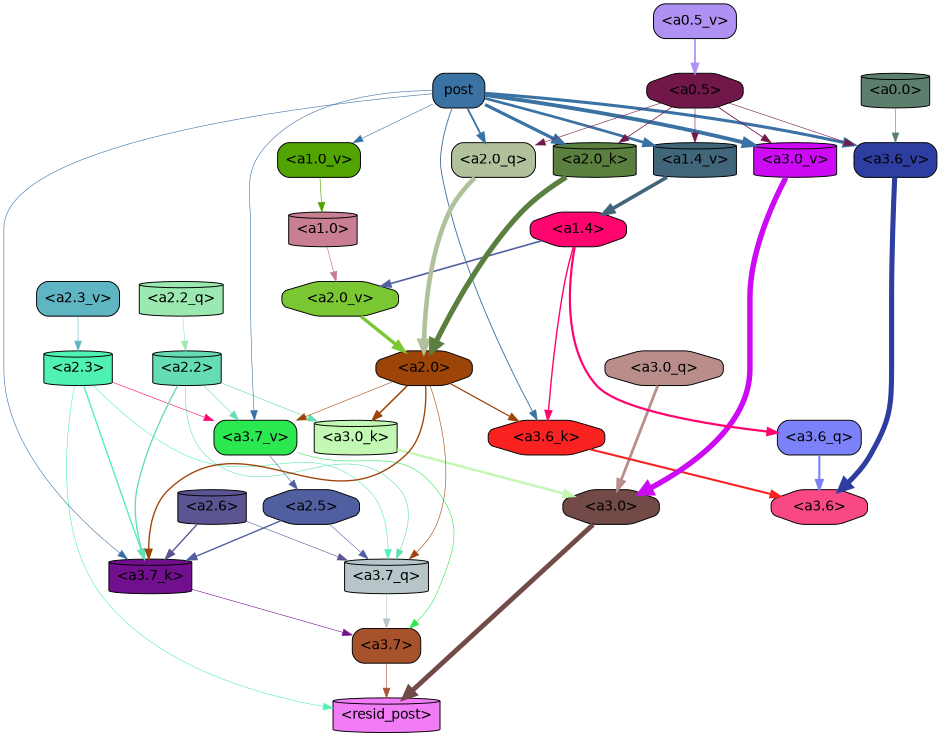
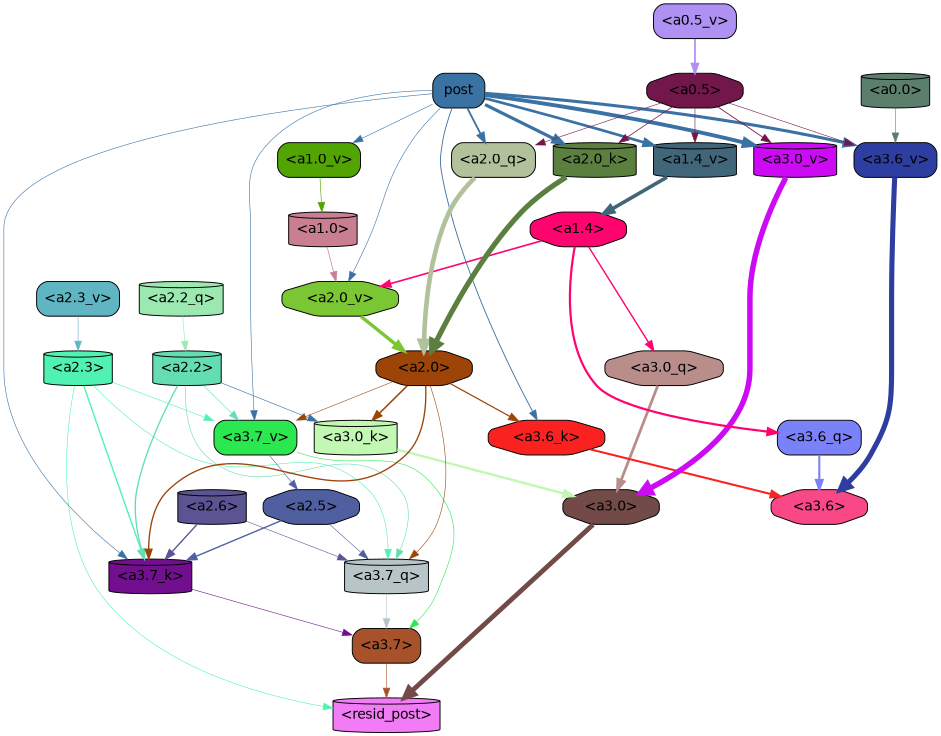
edge "post" -> "<a2.0_v>": added
edge "<a1.4>" -> "<a2.0_v>": color #505fa0 -> #ff036f
edge "<a1.4>" -> "<a3.6_k>": now "<a1.4>" -> "<a3.0_q>"
edge "<a2.3>" -> "<a3.7_v>": color #ff036f -> #4ff2b1
edge "<a2.2>" -> "<a3.0_k>": color #64ddb2 -> #3a72a4
